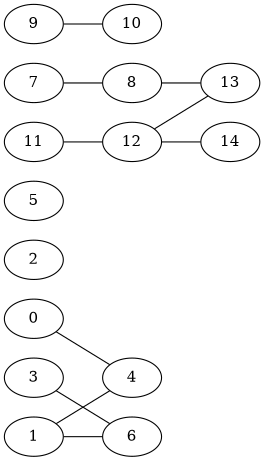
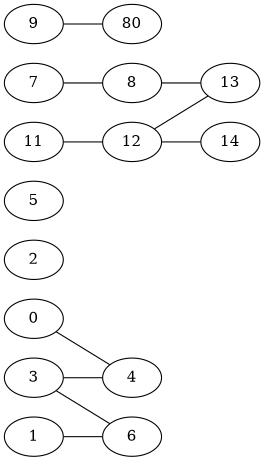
node "10": label "10" -> "80"
edge "4" -- "1": now "4" -- "3"
